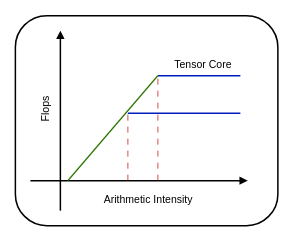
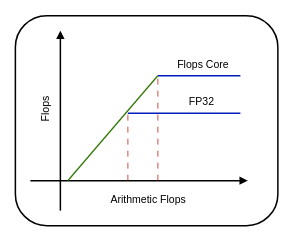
node "Tensor Core": label "Tensor Core" -> "Flops Core"
node "FP32": added
node "Arithmetic Intensity": label "Arithmetic Intensity" -> "Arithmetic Flops"
